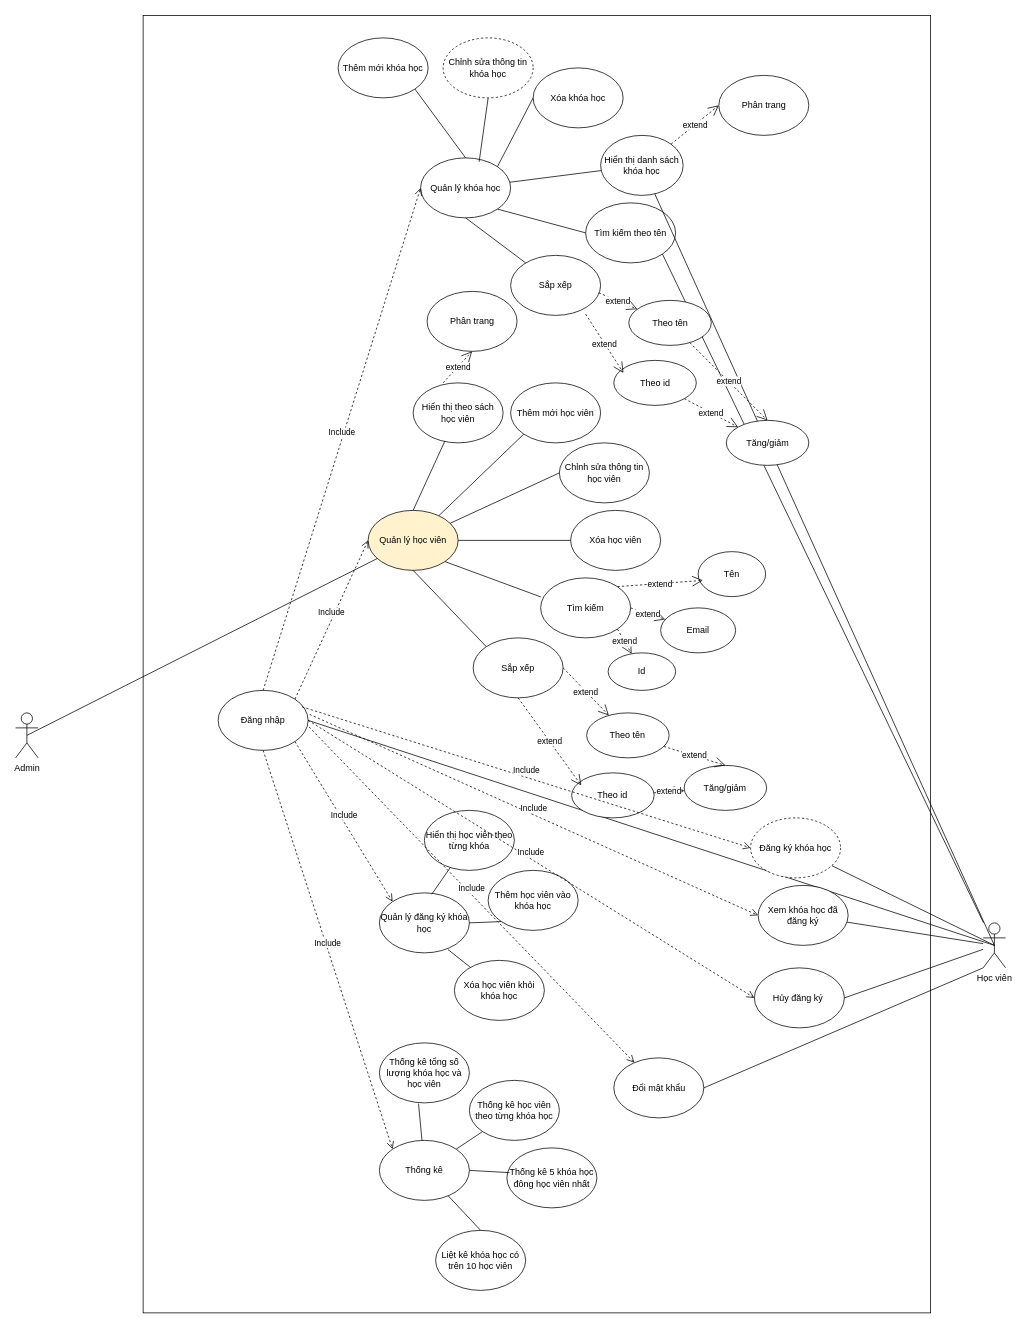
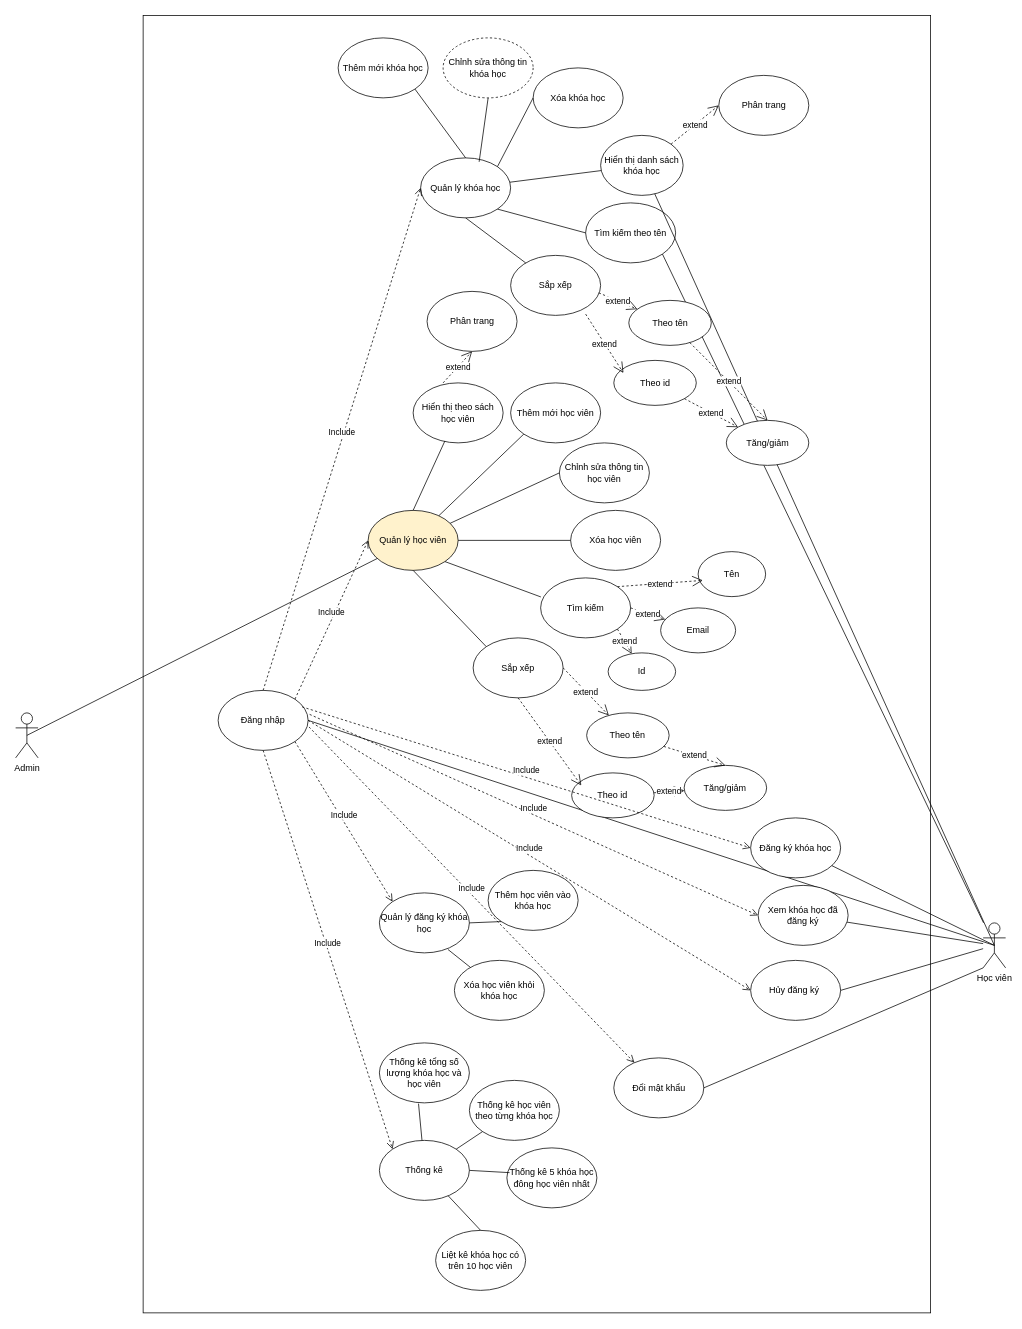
node "Hiển thị học viên theo từng khóa": removed
node "Đăng ký khóa học": style dashed -> solid
edge "Hiển thị học viên theo từng khóa" -- "Quản lý đăng ký khóa học": removed
node "Hủy đăng ký": moved (799, 998) -> (795, 990)
